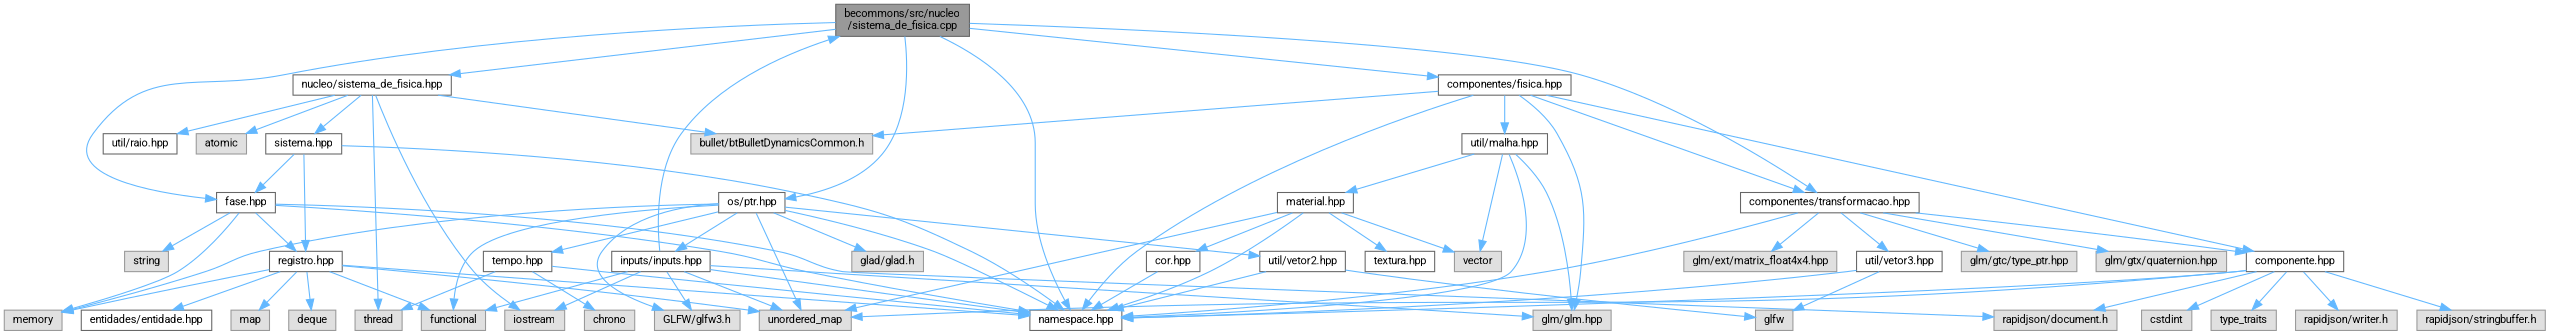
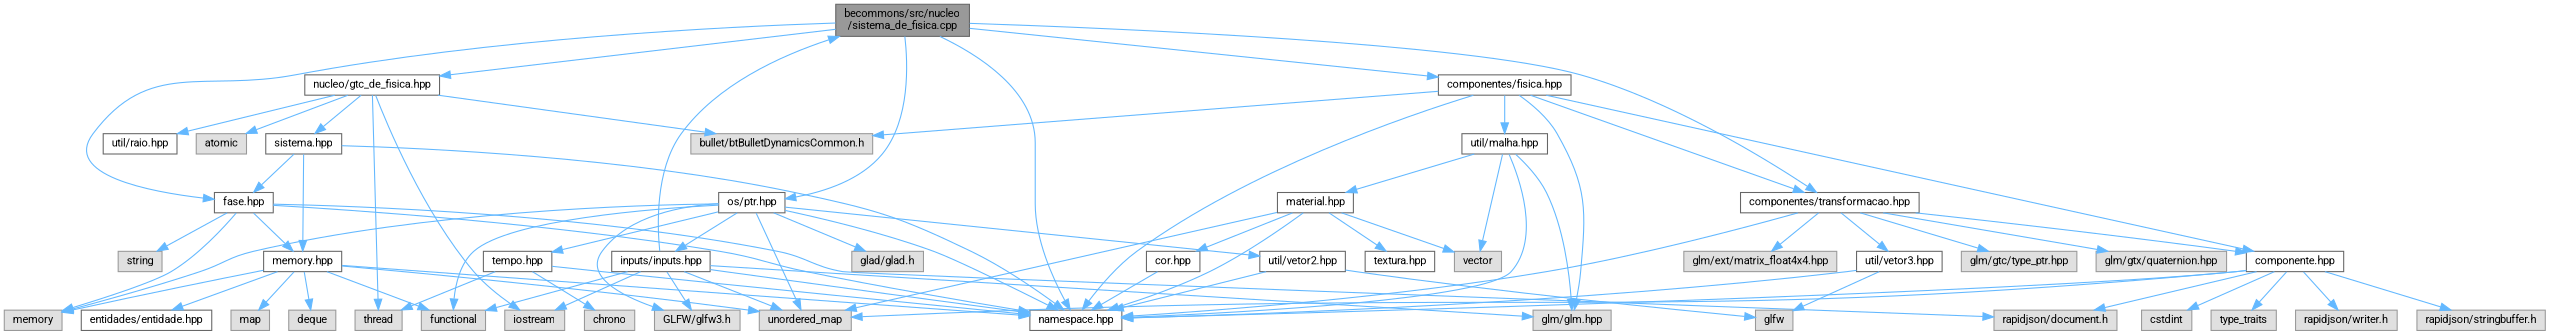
node "nucleo/sistema_de_fisica.hpp": label "nucleo/sistema_de_fisica.hpp" -> "nucleo/gtc_de_fisica.hpp"
node "registro.hpp": label "registro.hpp" -> "memory.hpp"
